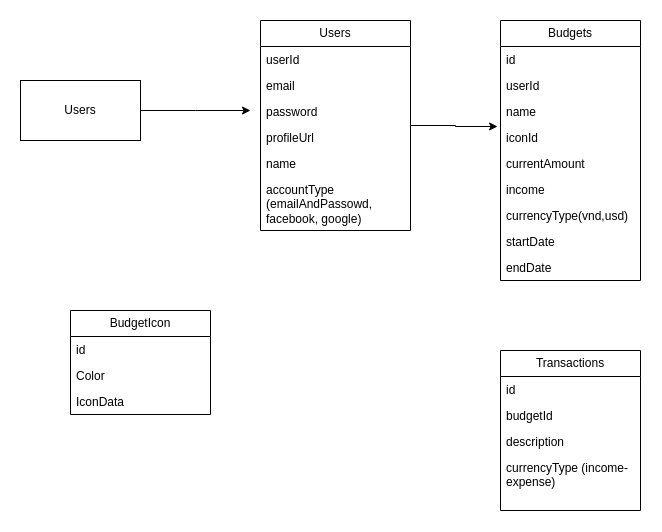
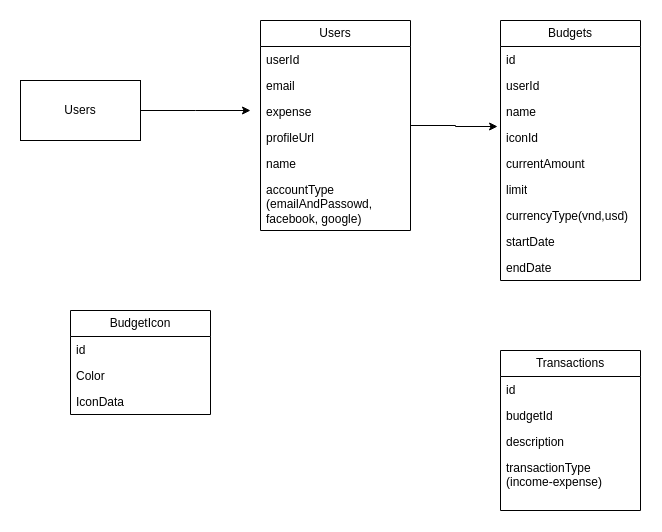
node "password": label "password" -> "expense"
node "income": label "income" -> "limit"
node "currencyType (income-expense)": label "currencyType (income-expense)" -> "transactionType (income-expense)"
